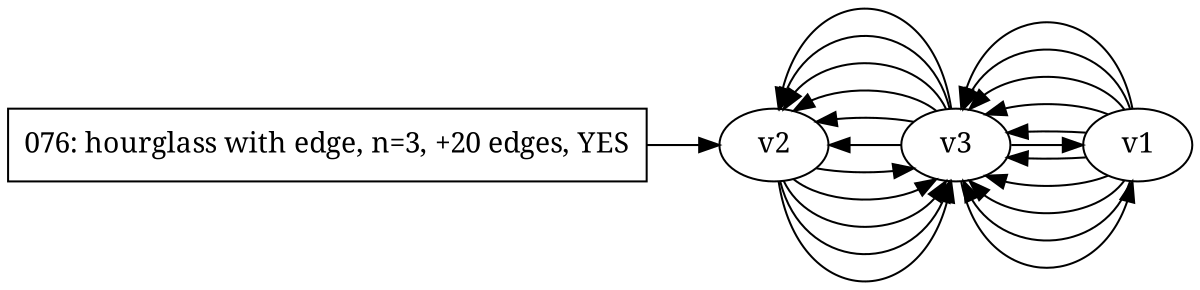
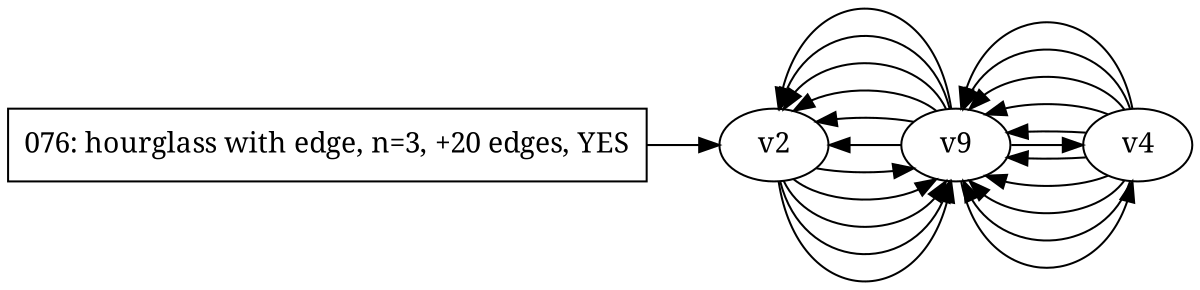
node "v3": label "v3" -> "v9"
node "v1": label "v1" -> "v4"
